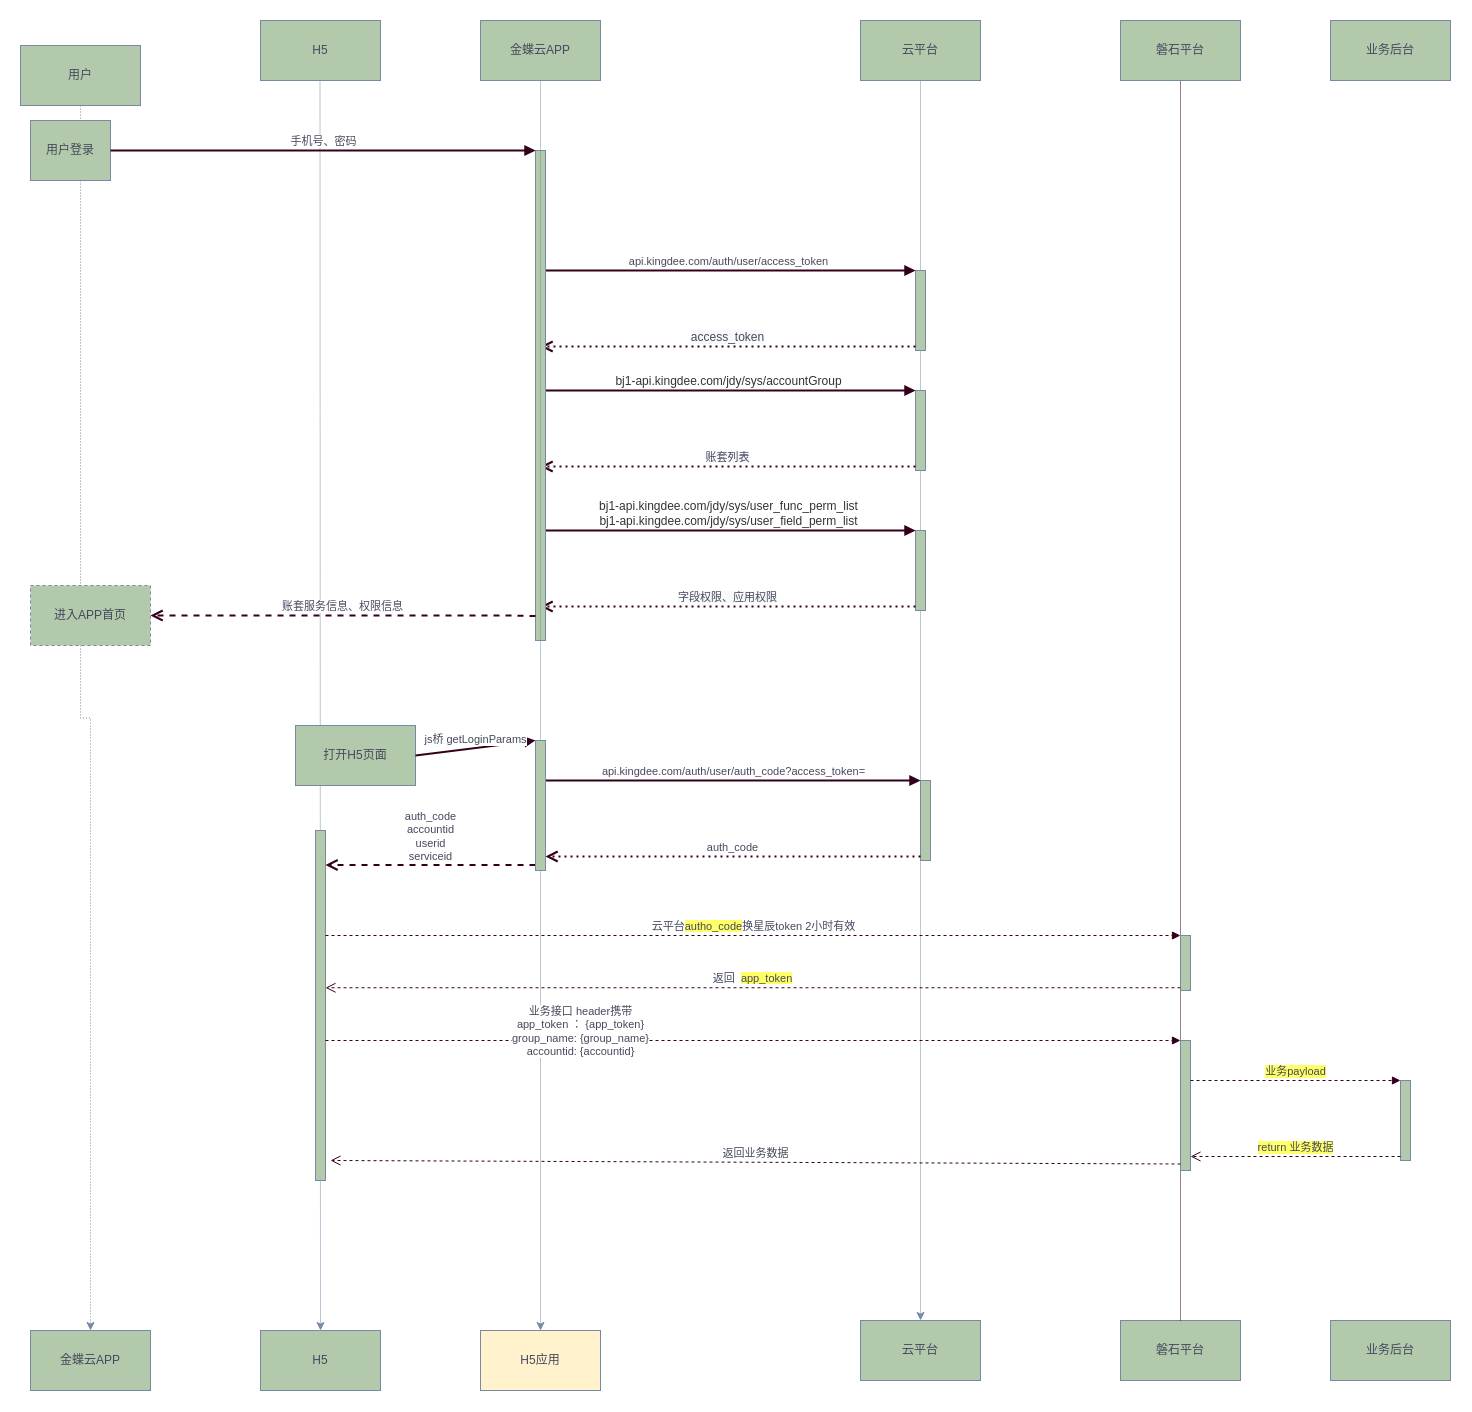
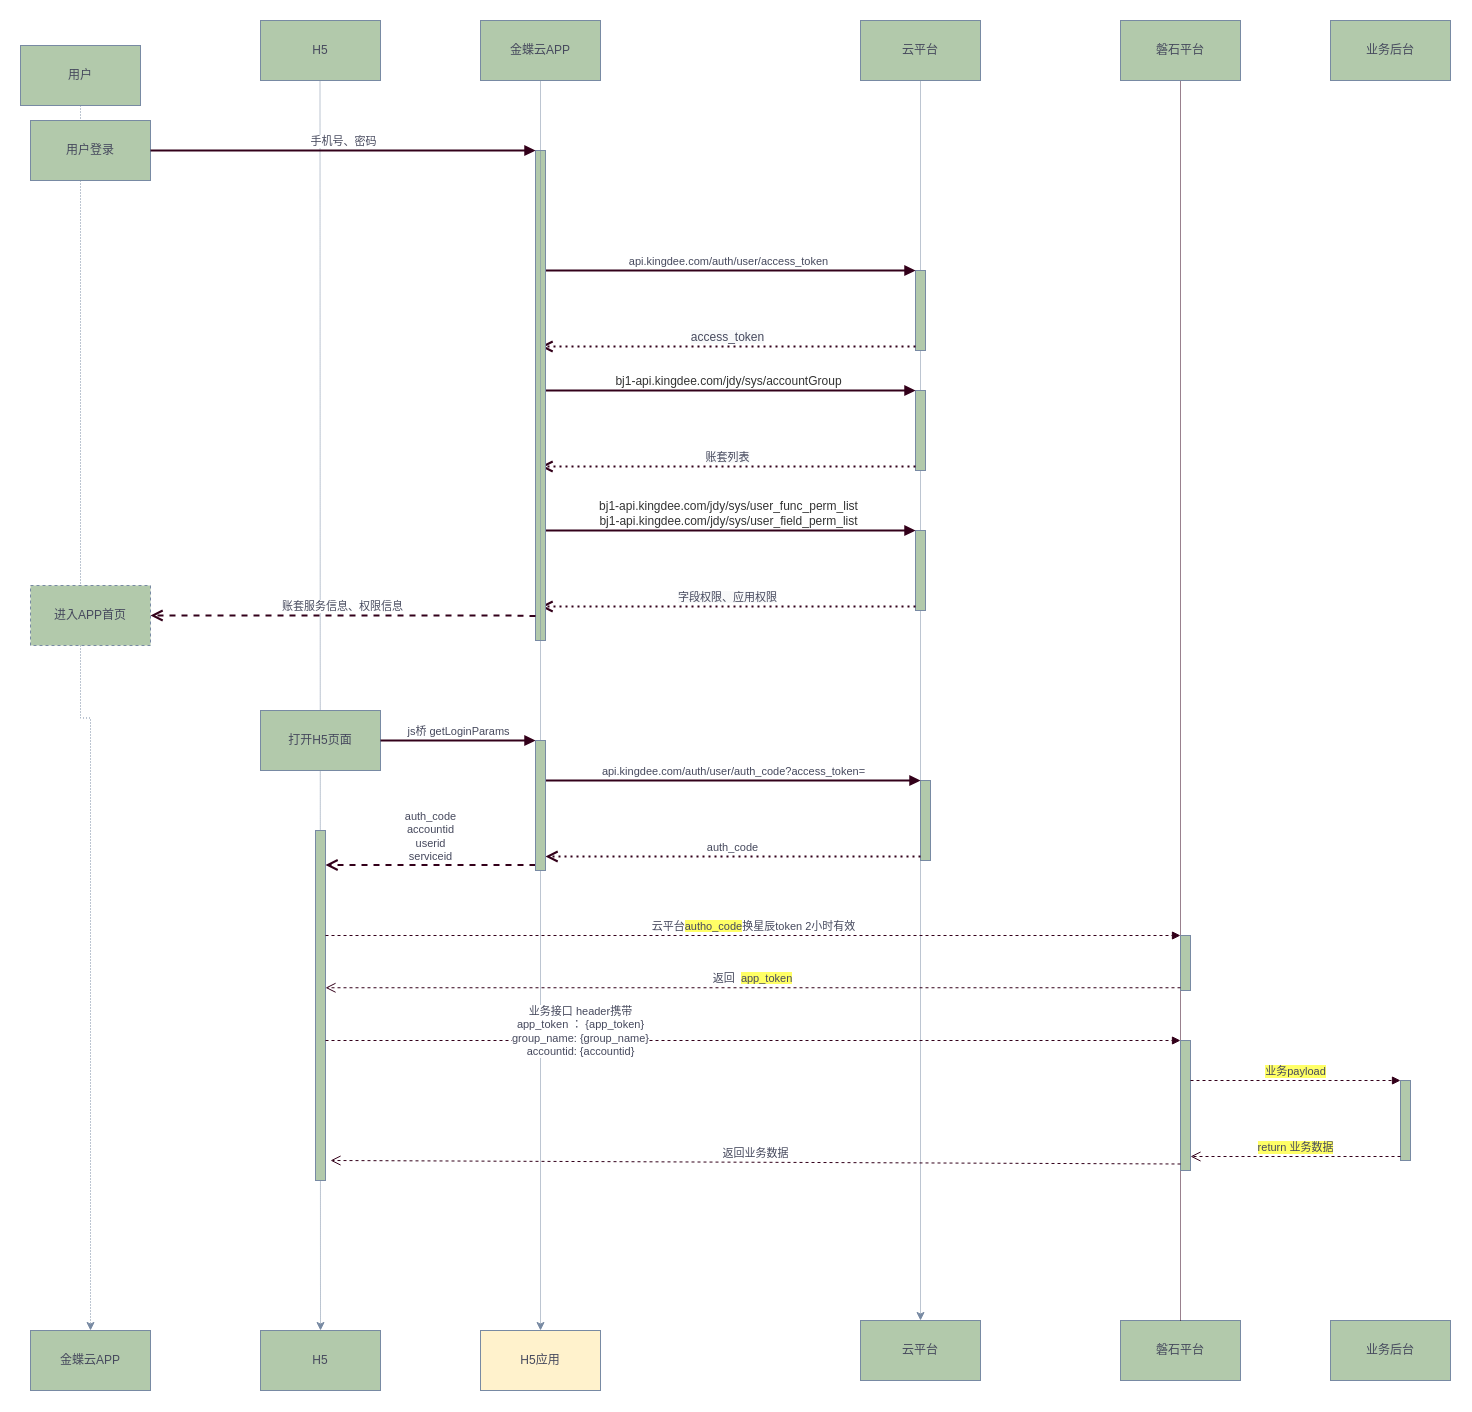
node "用户登录": size 80x60 -> 120x60
node "打开H5页面": moved (356, 756) -> (321, 741)
